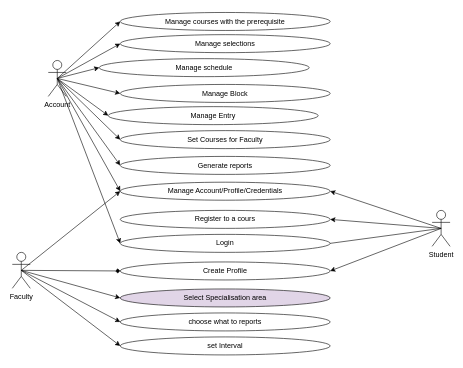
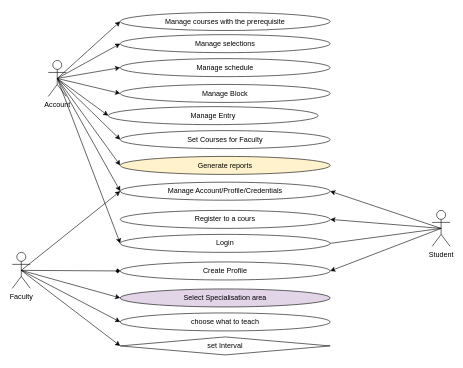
node "Manage schedule": moved (204, 68) -> (225, 68)
node "Generate reports": fillcolor #ffffff -> #fff2cc
node "choose what to reports": label "choose what to reports" -> "choose what to teach"
node "set Interval": shape ellipse -> diamond
